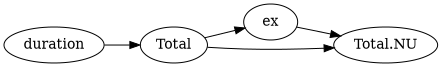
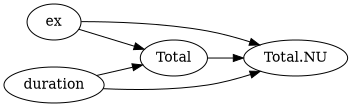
edge "Total" -> "ex": reversed
edge "duration" -> "Total.NU": added
